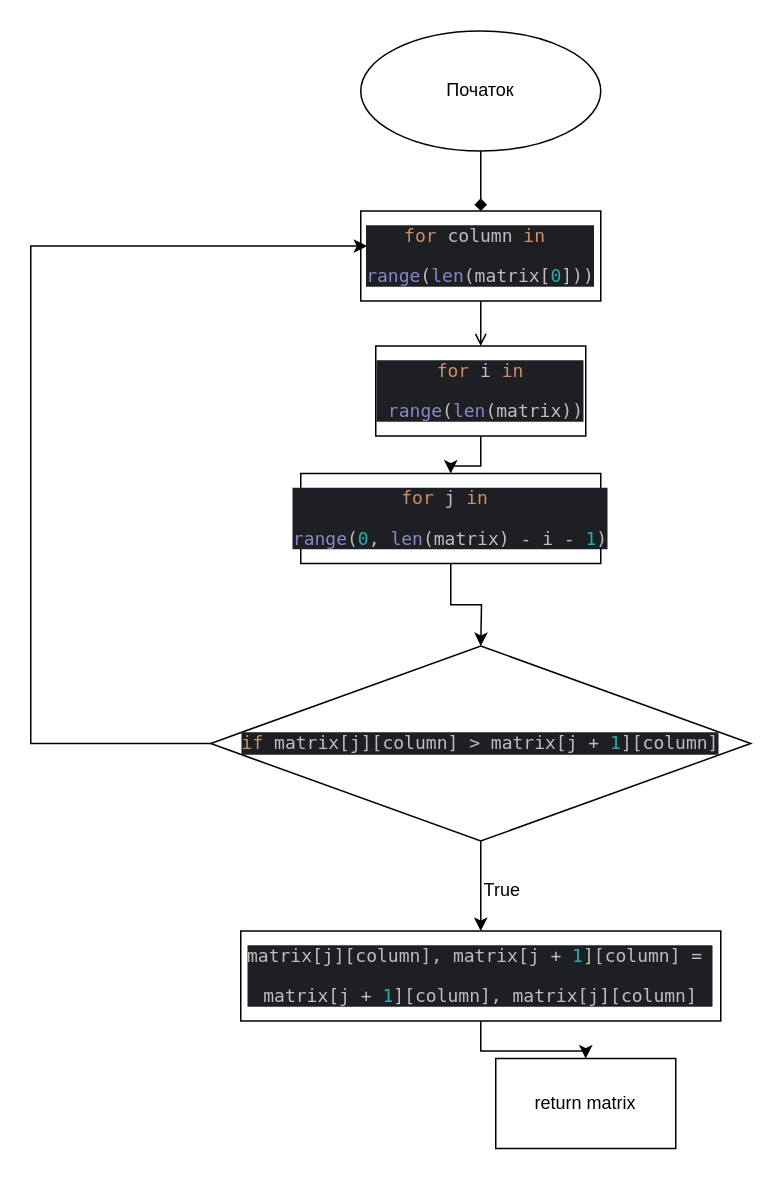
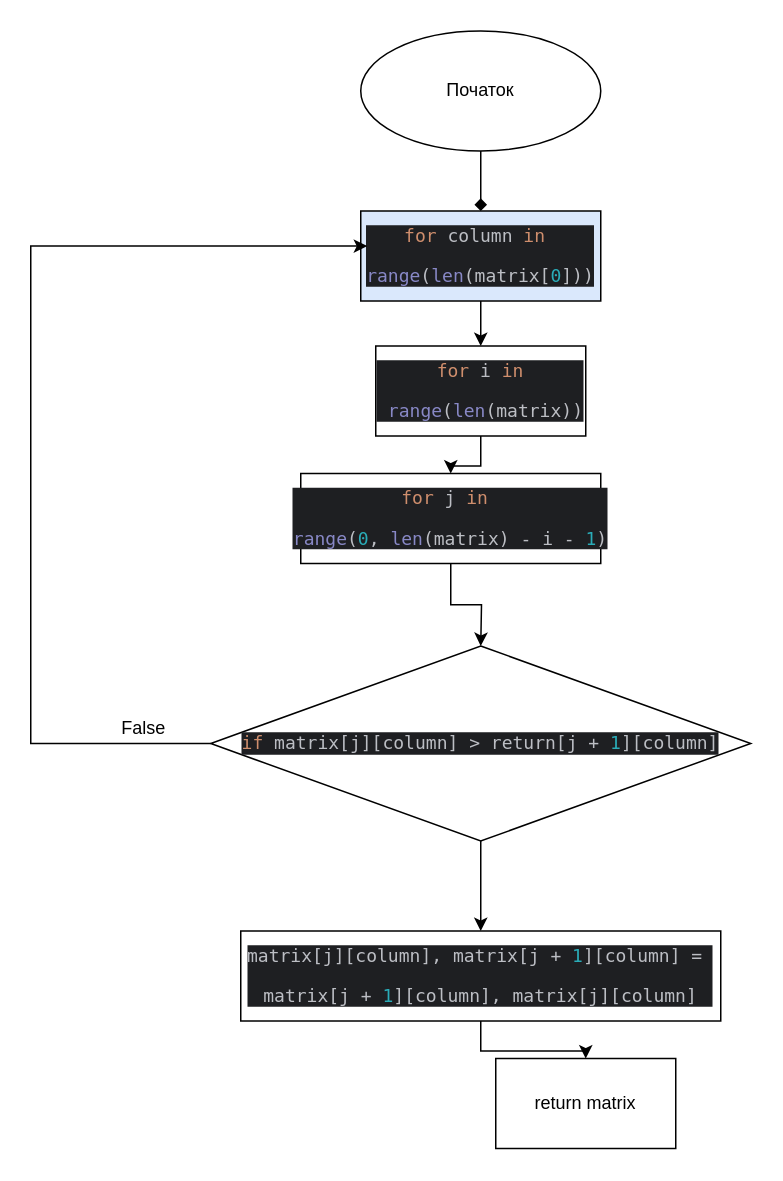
node "for column in range(len(matrix[0]))": fillcolor #ffffff -> #dae8fc
edge "for column in range(len(matrix[0]))" -> "for i in range(len(matrix))": arrowhead open -> classic
node "False": added
node "if matrix[j][column] > matrix[j + 1][column]": label "if matrix[j][column] > matrix[j + 1][column]" -> "if matrix[j][column] > return[j + 1][column]"
node "True": removed
